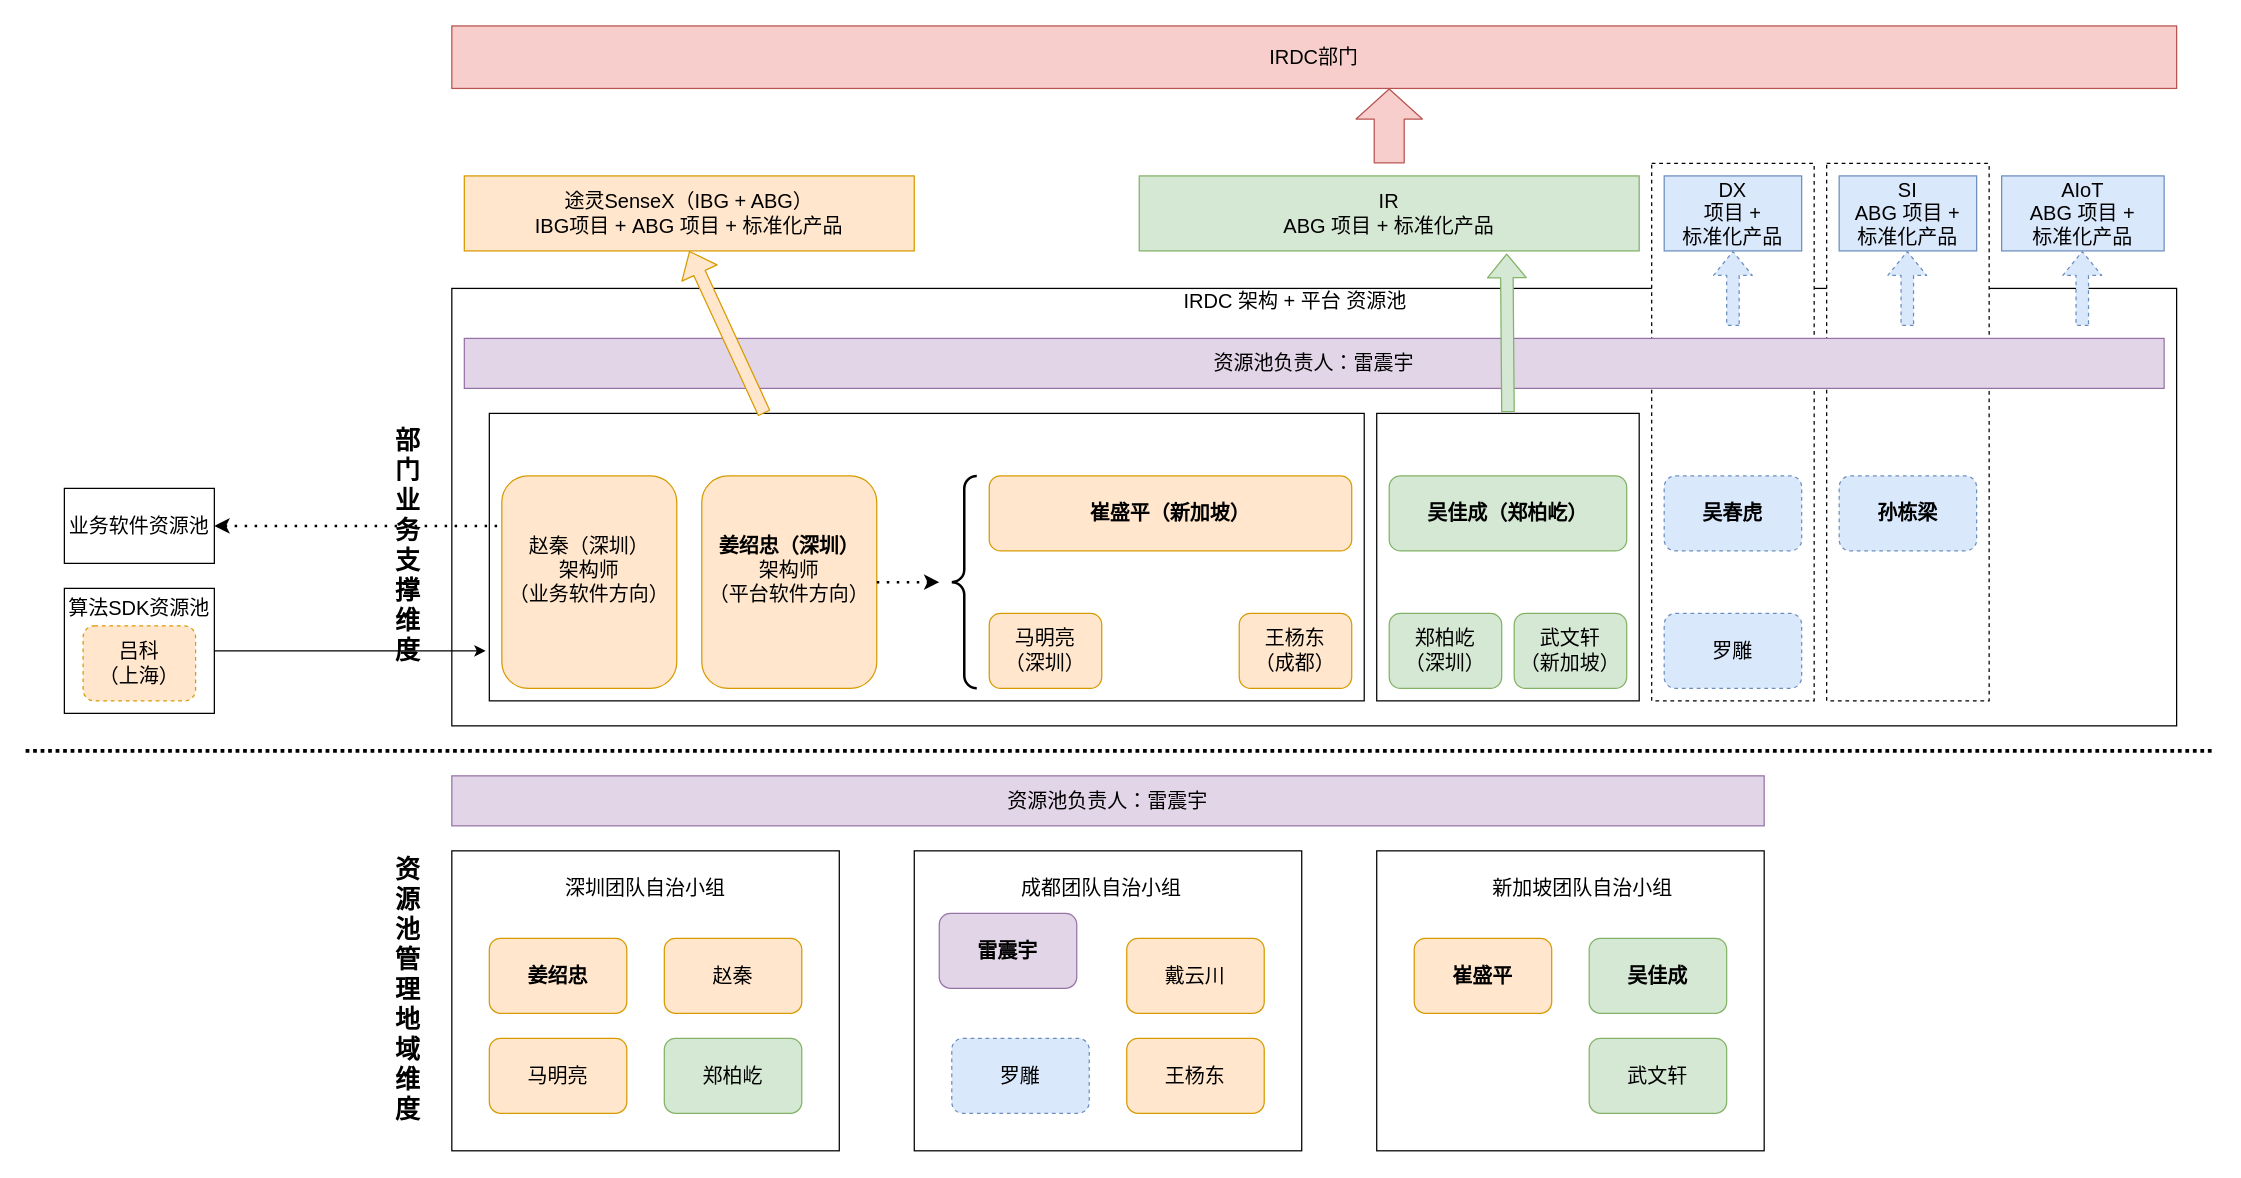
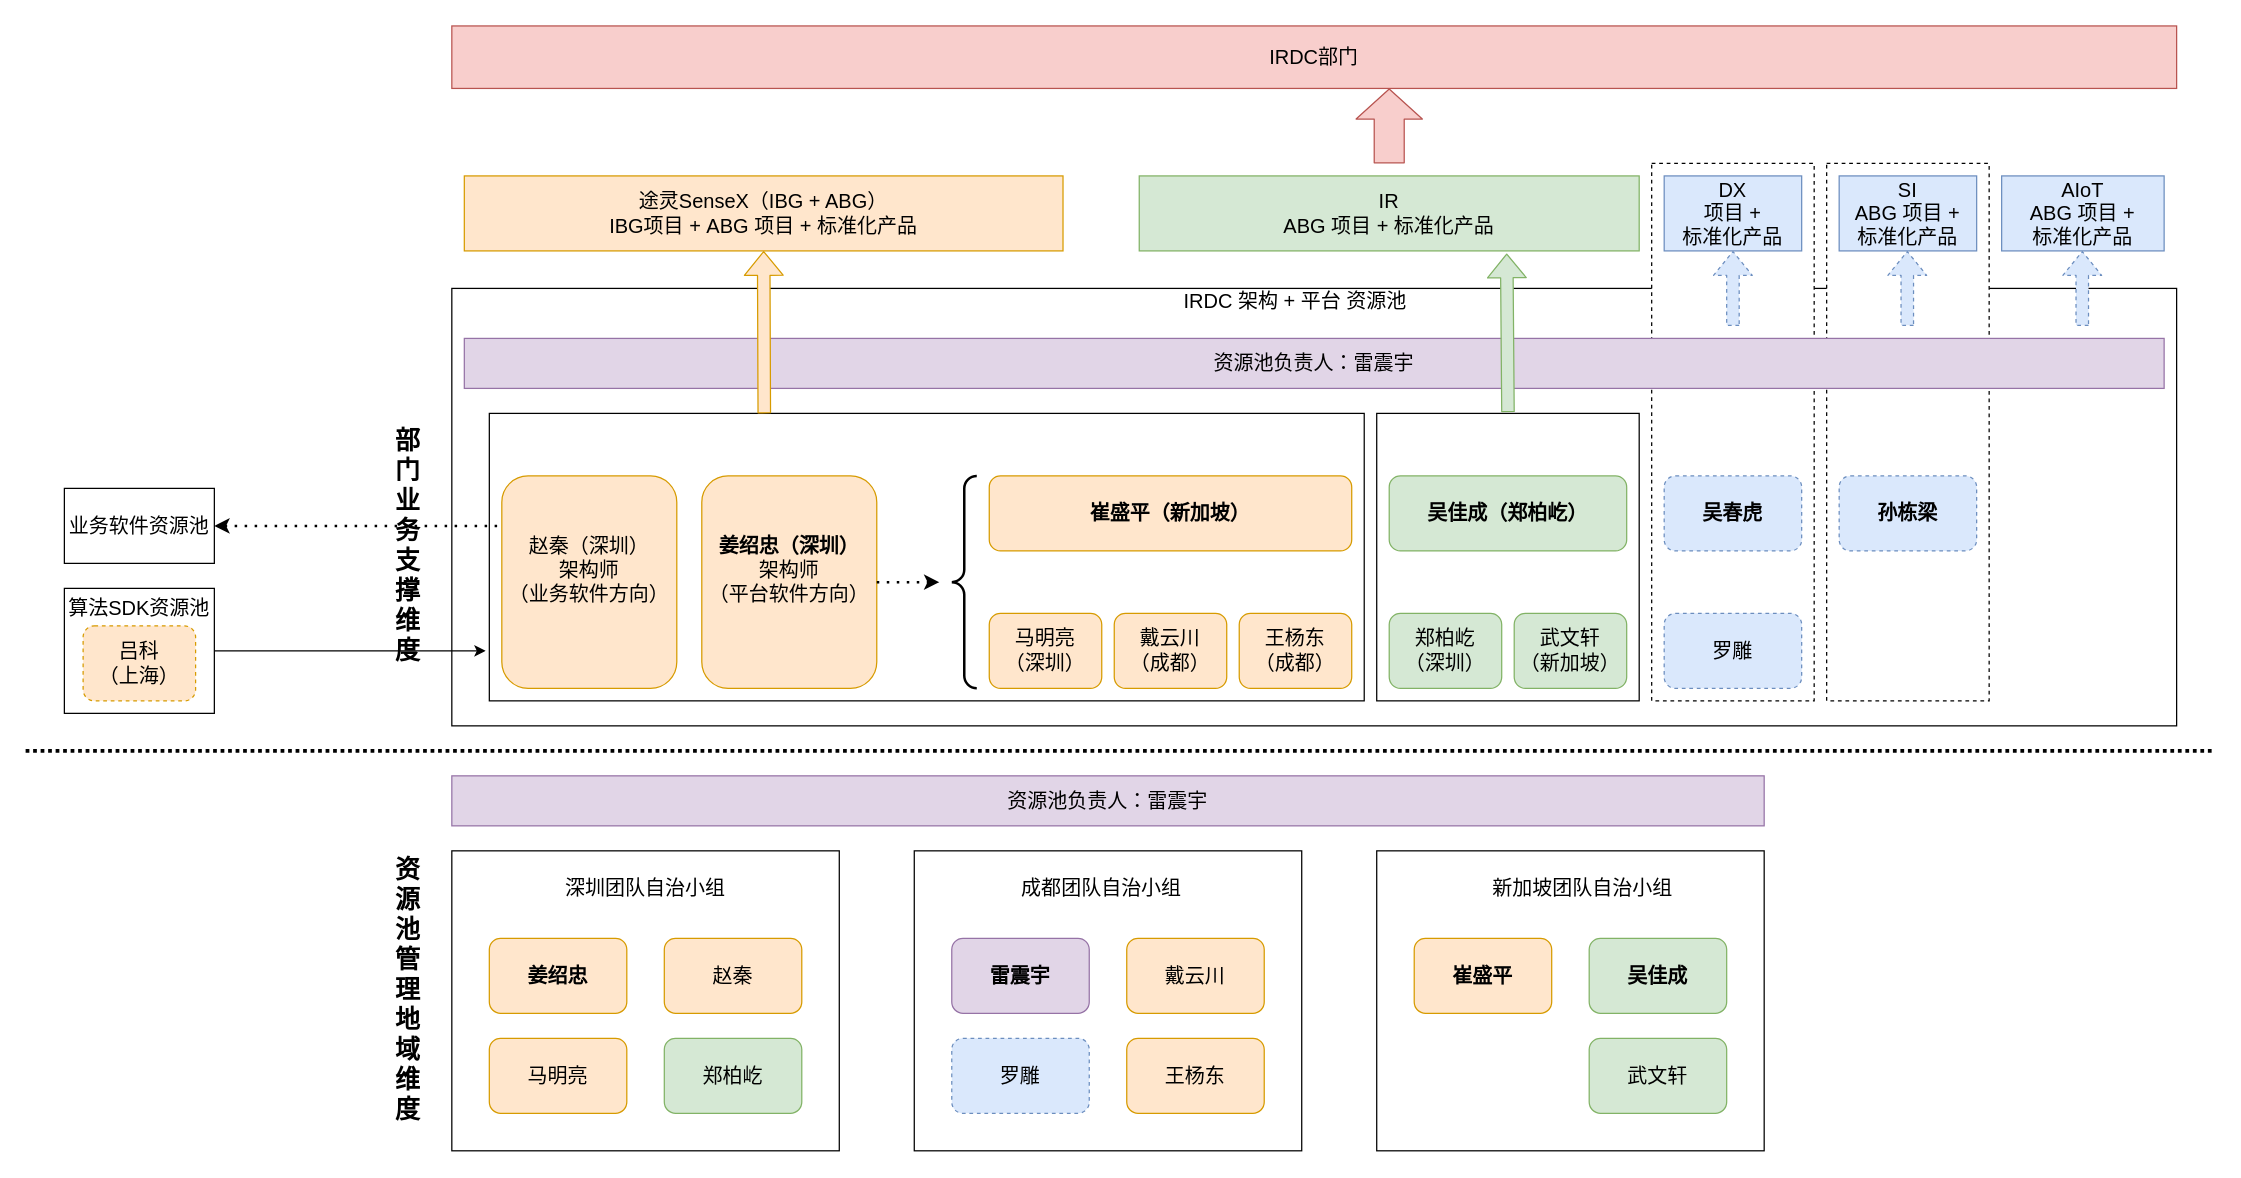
node "途灵SenseX（IBG + ABG）IBG项目 + ABG 项目 + 标准化产品": size 450x75 -> 599x75
node "戴云川 （成都）": added
node "雷震宇": moved (1008, 951) -> (1021, 976)
